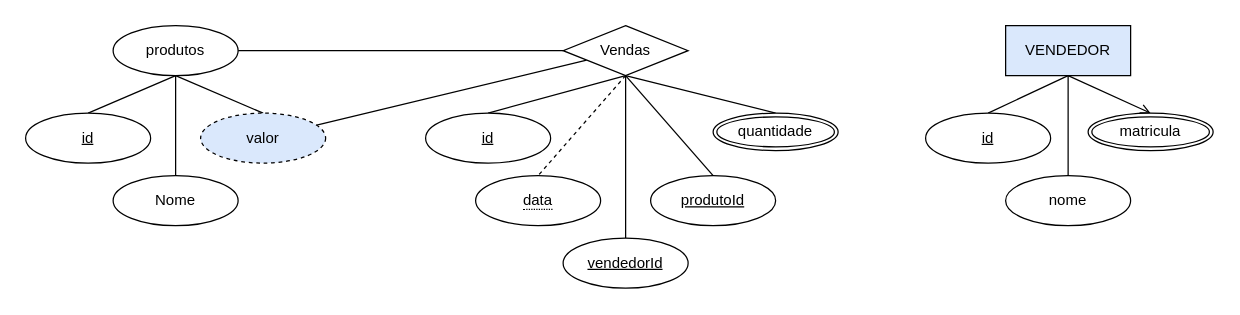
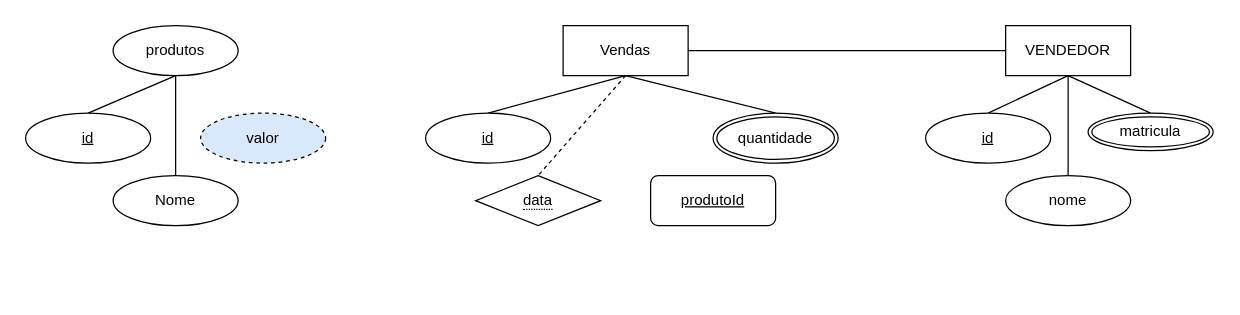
edge "produtos" -- "Vendas": removed
node "Vendas": shape diamond -> rectangle
node "VENDEDOR": fillcolor #dae8fc -> #ffffff
edge "Vendas" -- "valor": now "Vendas" -- "VENDEDOR"
edge "produtos" -- "valor": removed
edge "VENDEDOR" -> "matricula": arrowhead open -> none
edge "Vendas" -- "produtoId": removed
node "quantidade": size 125x38 -> 125x50
edge "Vendas" -- "vendedorId": removed
node "data": shape ellipse -> diamond
node "produtoId": shape ellipse -> rounded rectangle
node "vendedorId": removed
